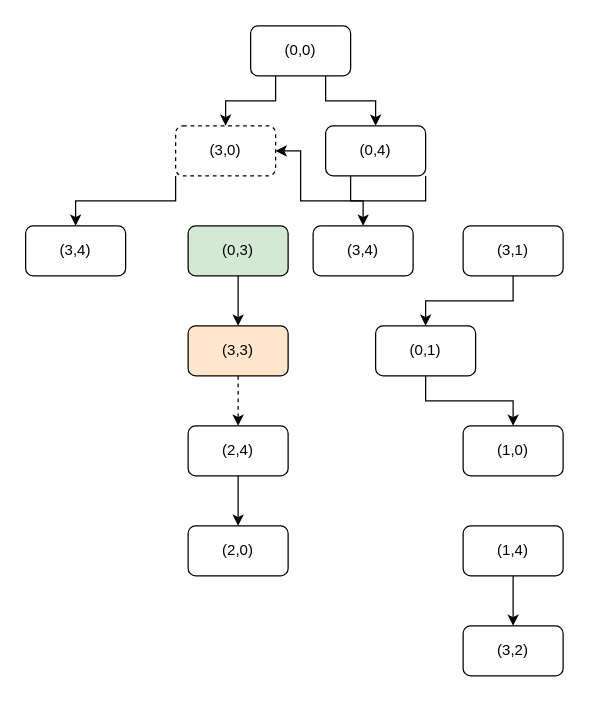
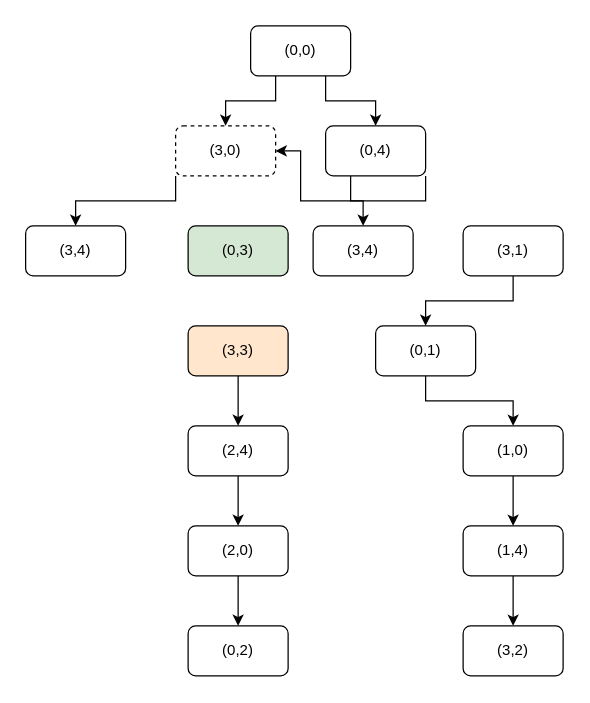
edge "(0,3)" -> "(3,3)": removed
edge "(3,3)" -> "(2,4)": style dashed -> solid
edge "(1,0)" -> "(1,4)": added
edge "(2,0)" -> "(0,2)": added
node "(0,2)": added
